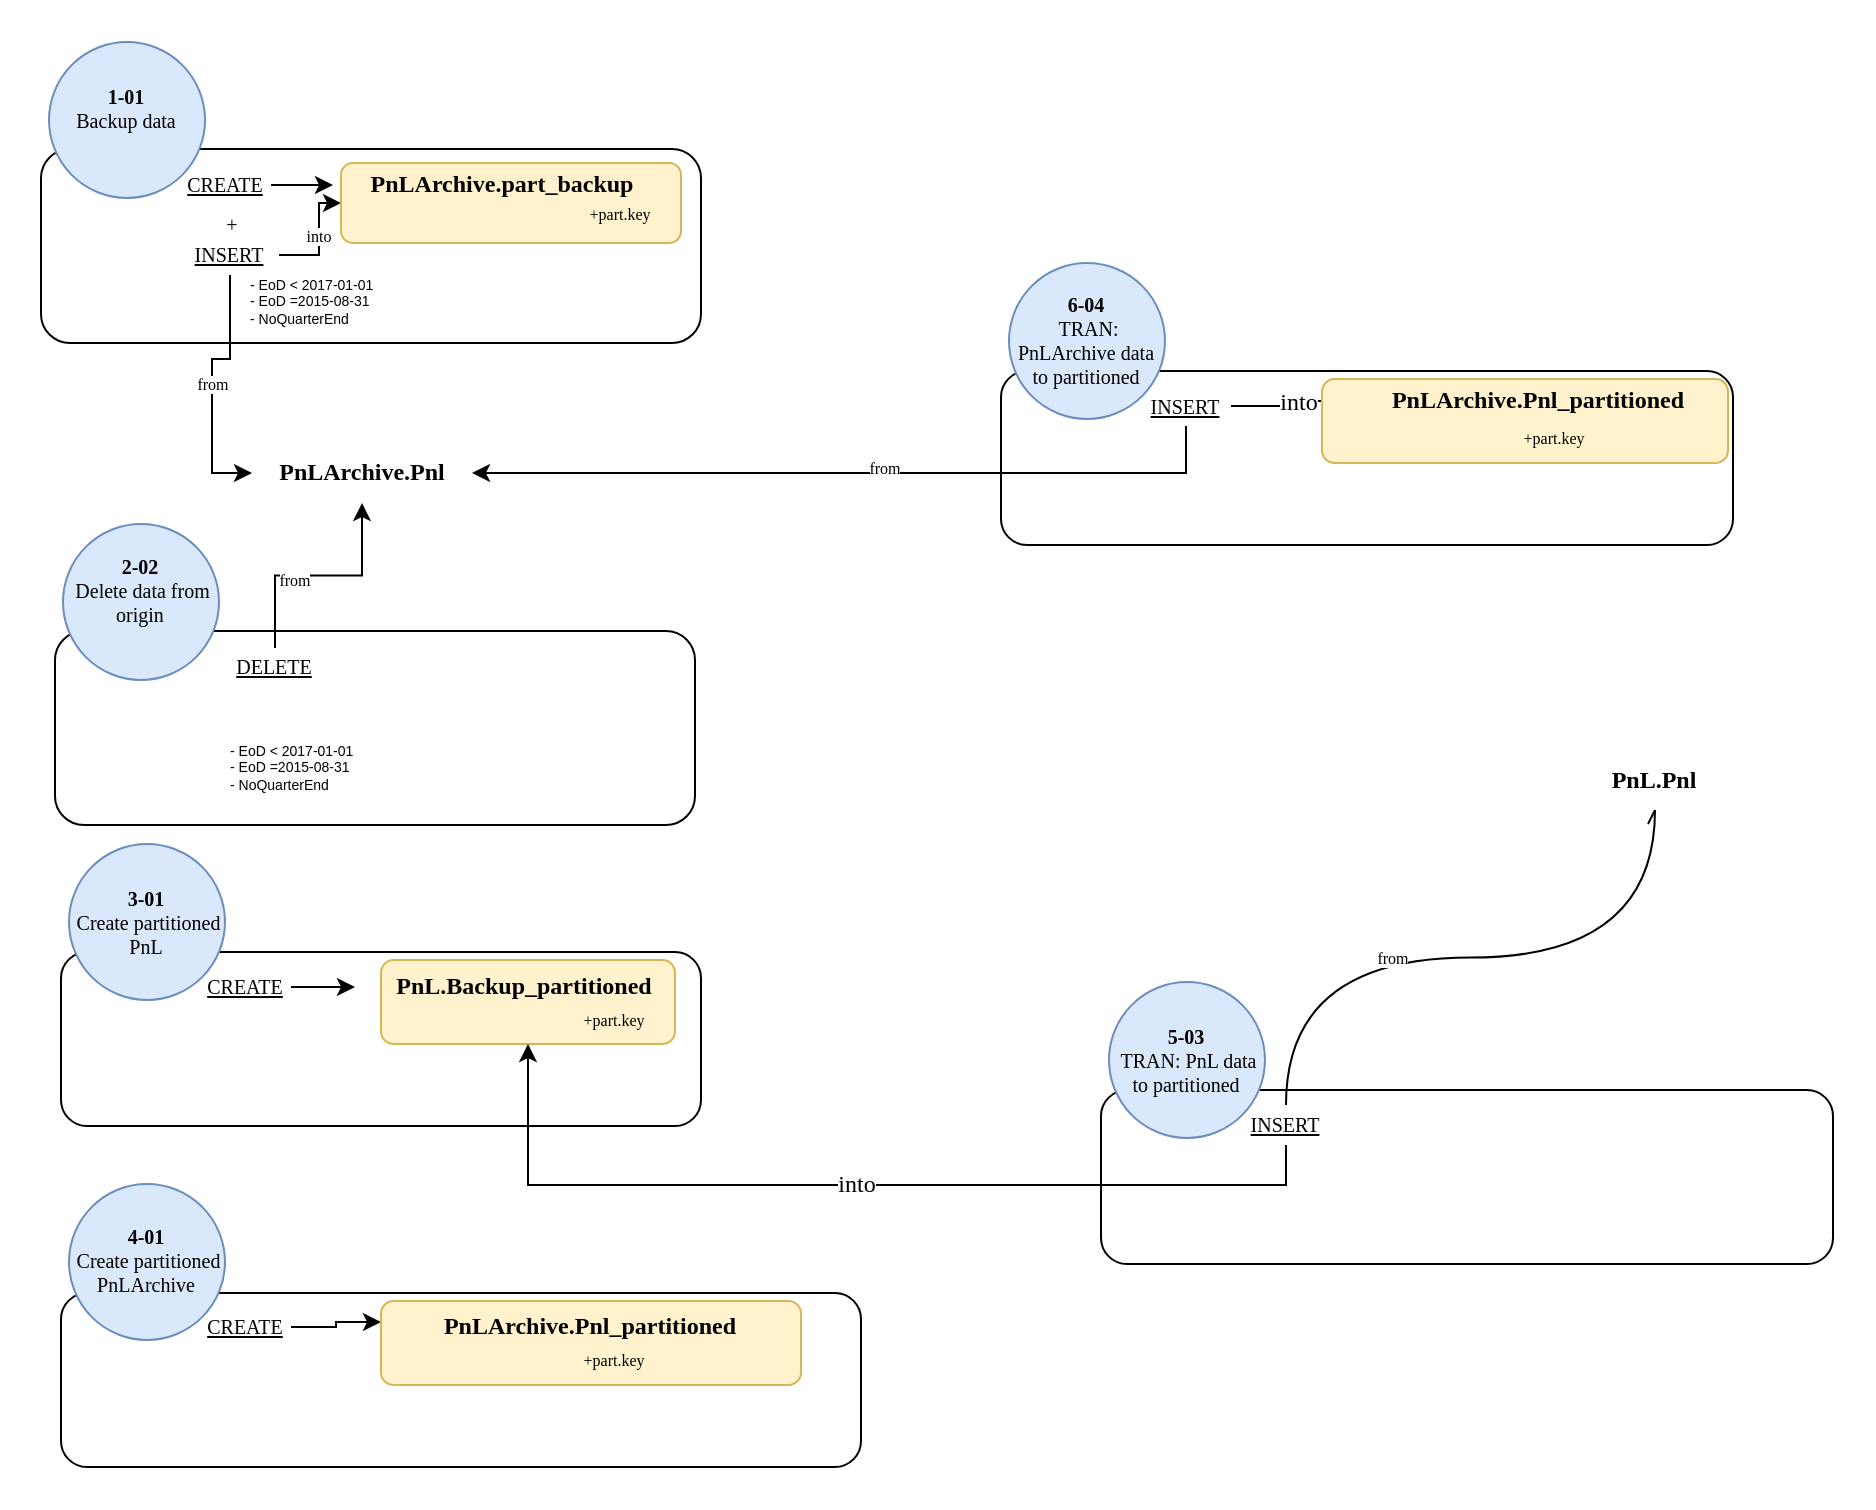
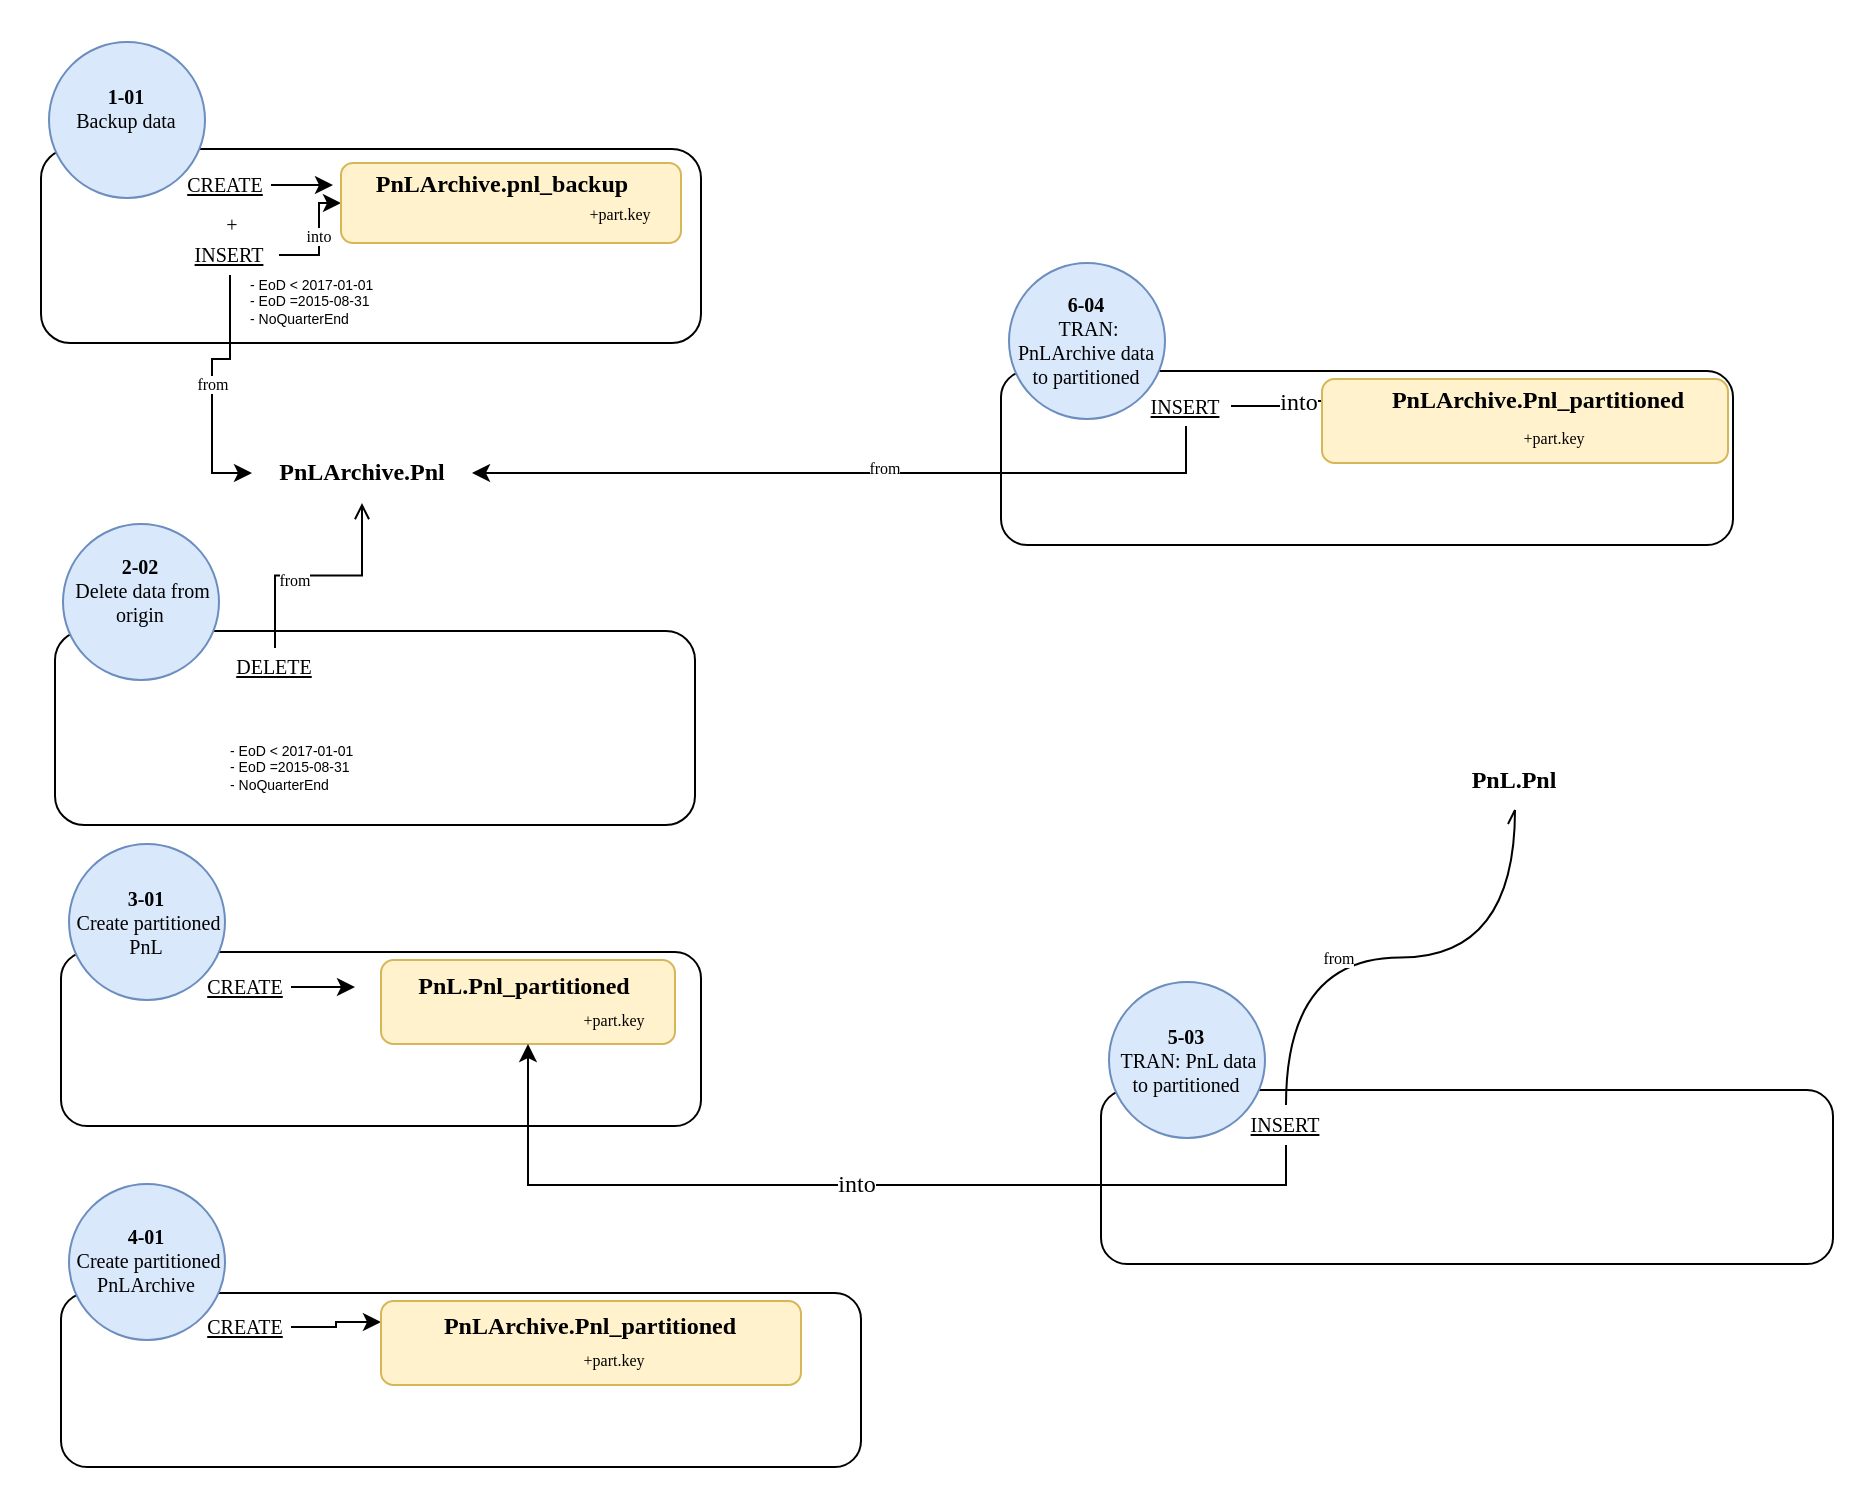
node "PnLArchive.part_backup": label "PnLArchive.part_backup" -> "PnLArchive.pnl_backup"
edge "DELETE" -> "PnLArchive.Pnl": arrowhead classic -> open
node "PnL.Pnl": moved (1655, 780) -> (1515, 780)
node "PnL.Backup_partitioned": label "PnL.Backup_partitioned" -> "PnL.Pnl_partitioned"
